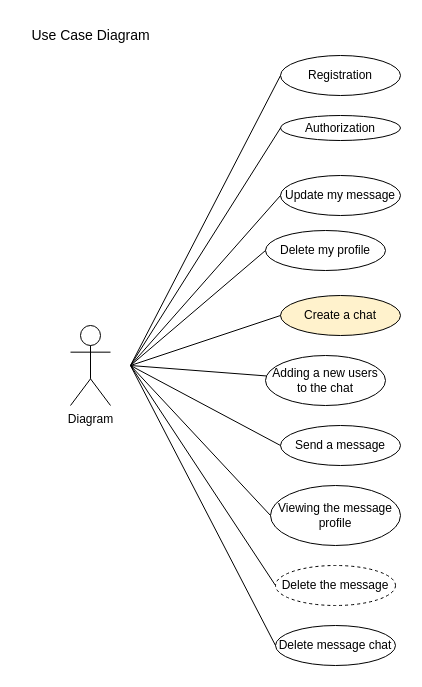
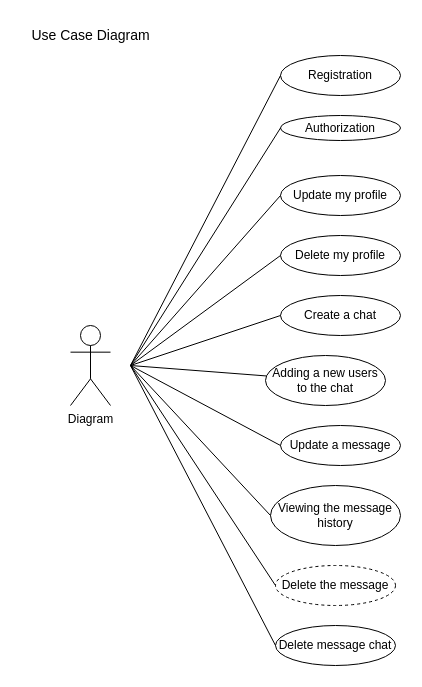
node "Update my message": label "Update my message" -> "Update my profile"
node "Delete my profile": moved (326, 251) -> (341, 256)
node "Create a chat": fillcolor #fff2cc -> #ffffff
node "Send a message": label "Send a message" -> "Update a message"
node "Viewing the message profile": label "Viewing the message profile" -> "Viewing the message history"
